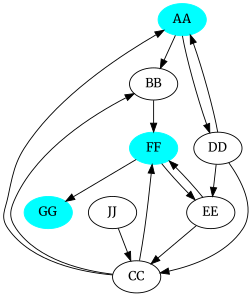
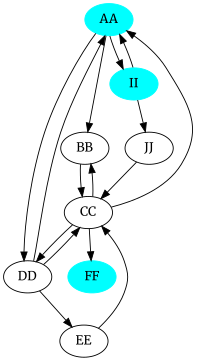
node "II": added
edge "BB" -> "FF": now "BB" -> "CC"
edge "FF" -> "EE": removed
edge "EE" -> "FF": removed
node "GG": removed
edge "CC" -> "DD": added
